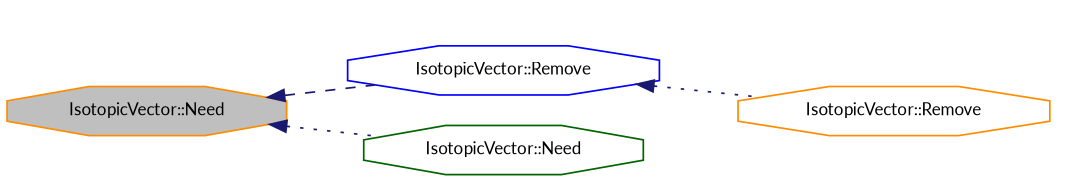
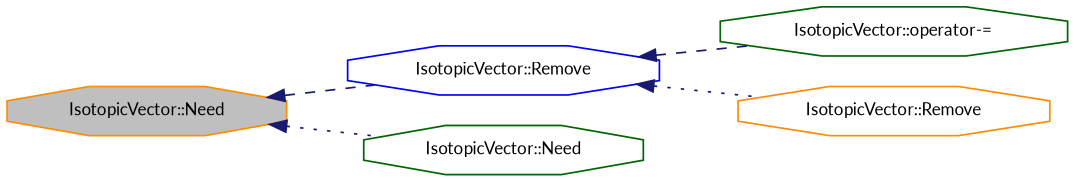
node "IsotopicVector::operator-=": added
